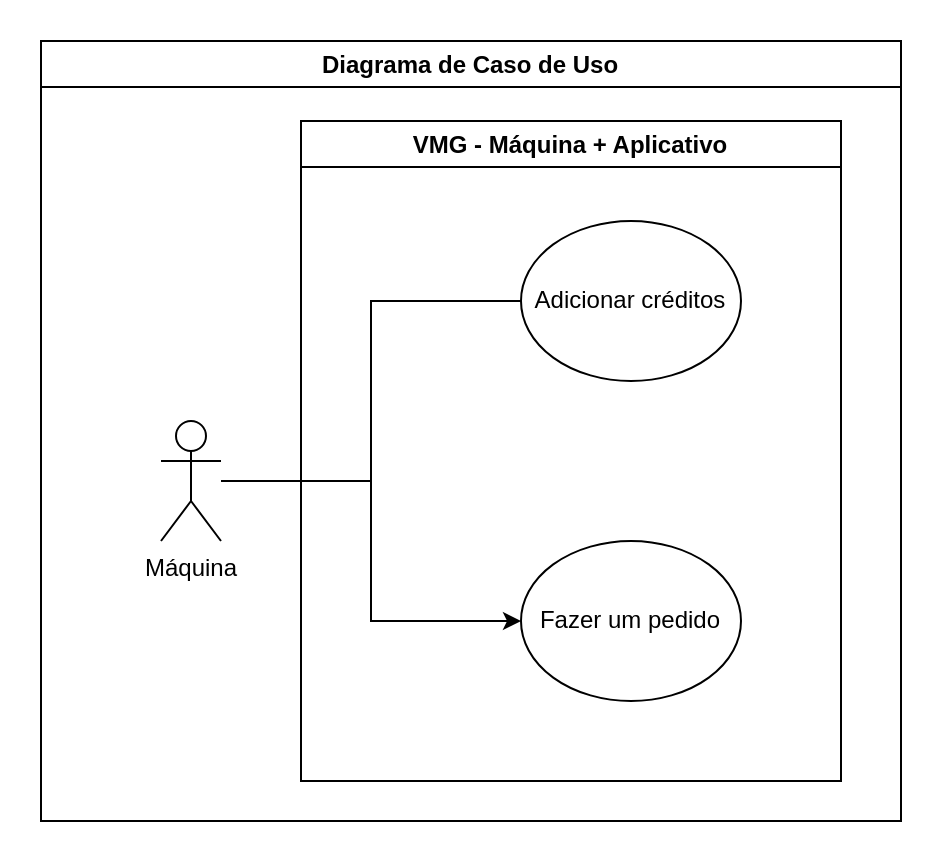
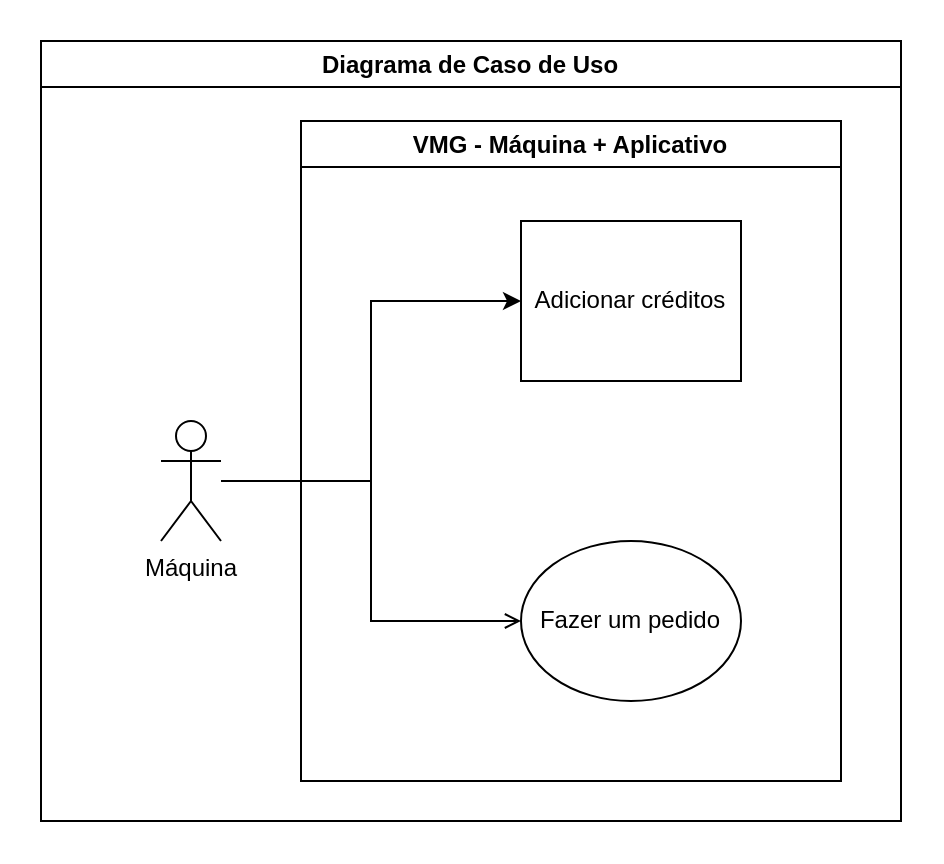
edge "Adicionar créditos" -- "Máquina": arrowhead none -> classic
node "Adicionar créditos": shape ellipse -> rectangle
edge "Máquina" -> "Fazer um pedido": arrowhead classic -> open
